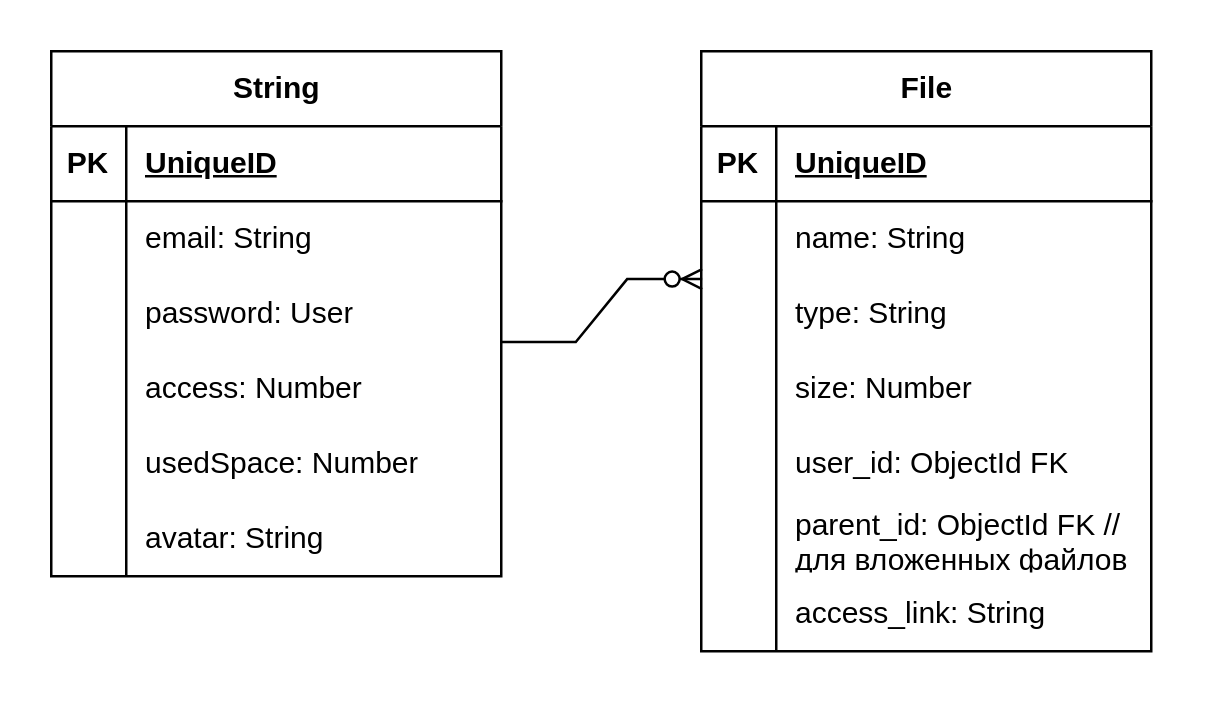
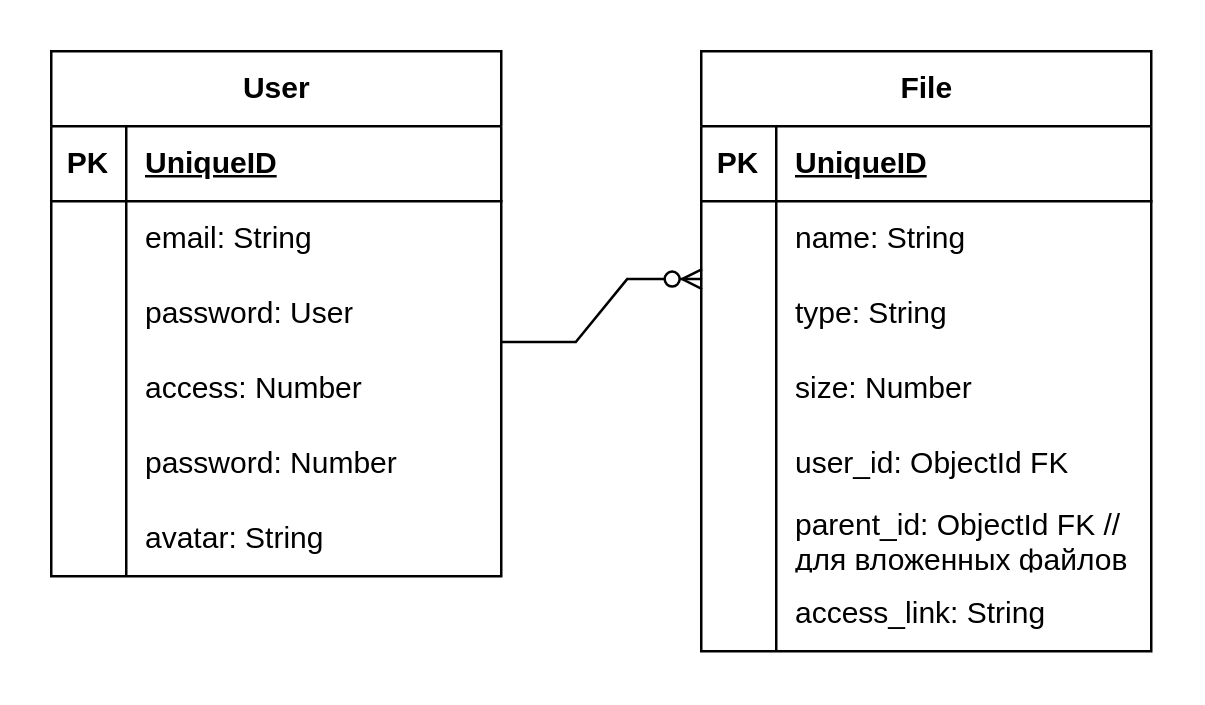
node "String": label "String" -> "User"
node "usedSpace: Number": label "usedSpace: Number" -> "password: Number"
